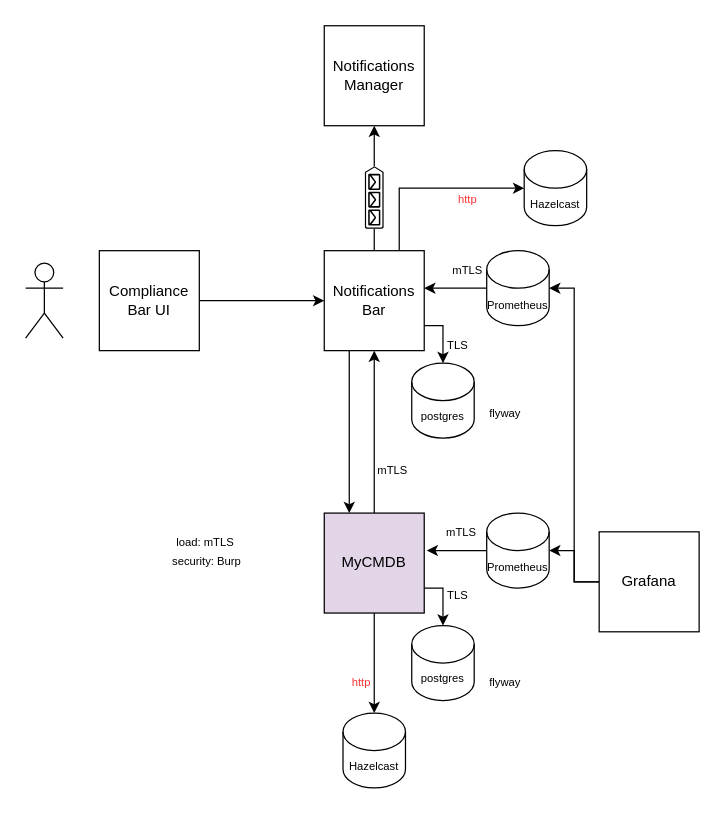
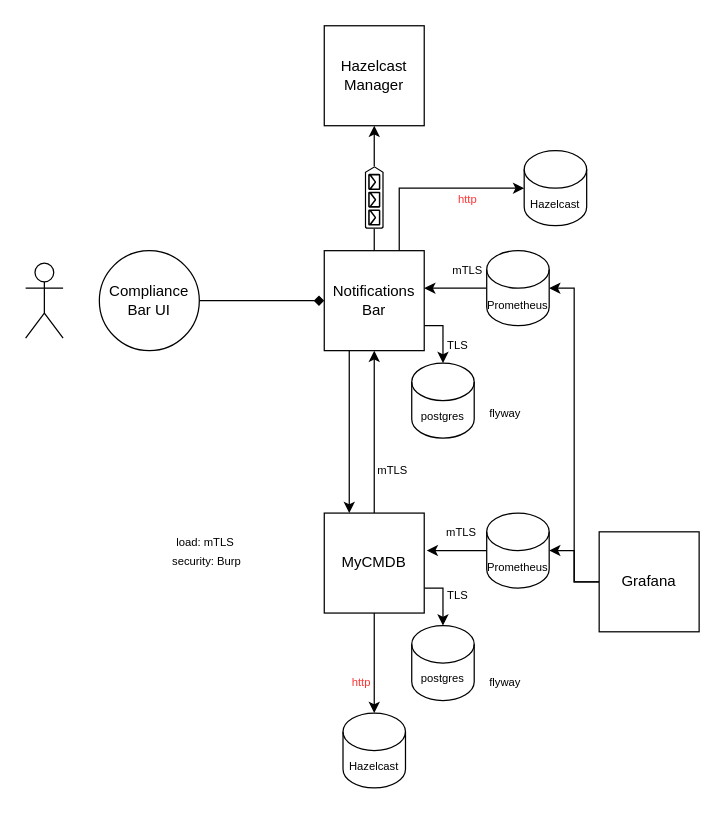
node "Notifications Manager": label "Notifications Manager" -> "Hazelcast Manager"
node "Compliance Bar UI": shape rectangle -> ellipse
edge "Compliance Bar UI" -> "Notifications Bar": arrowhead classic -> diamond
node "MyCMDB": fillcolor #e1d5e7 -> #ffffff
